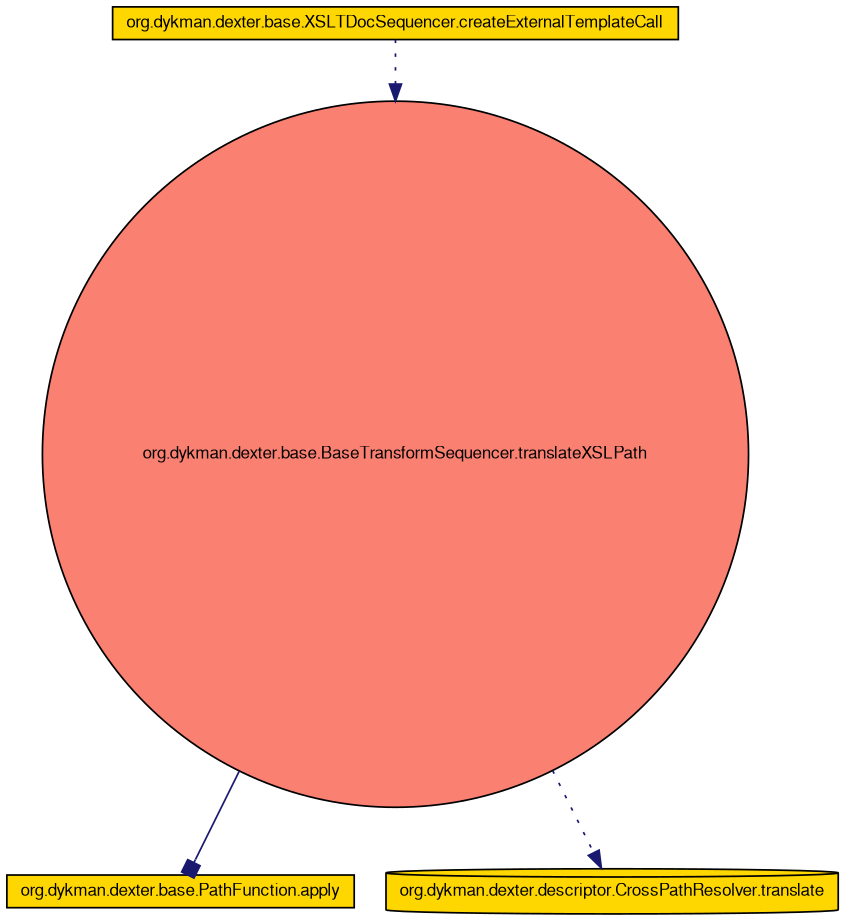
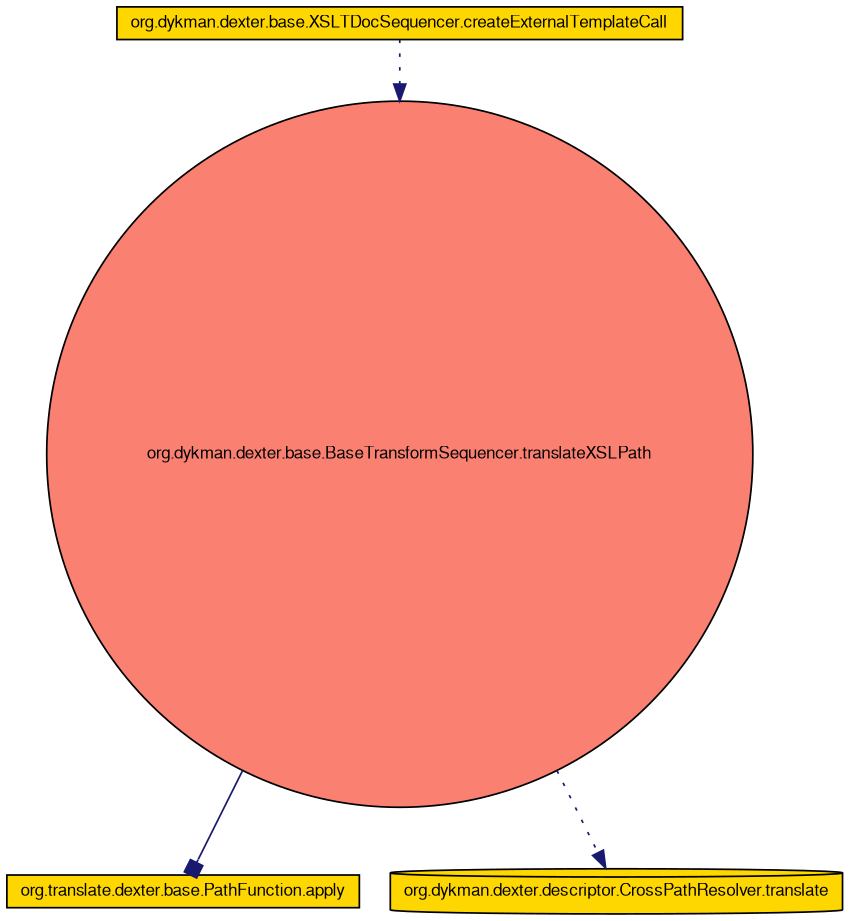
node "org.dykman.dexter.base.PathFunction.apply": label "org.dykman.dexter.base.PathFunction.apply" -> "org.translate.dexter.base.PathFunction.apply"
